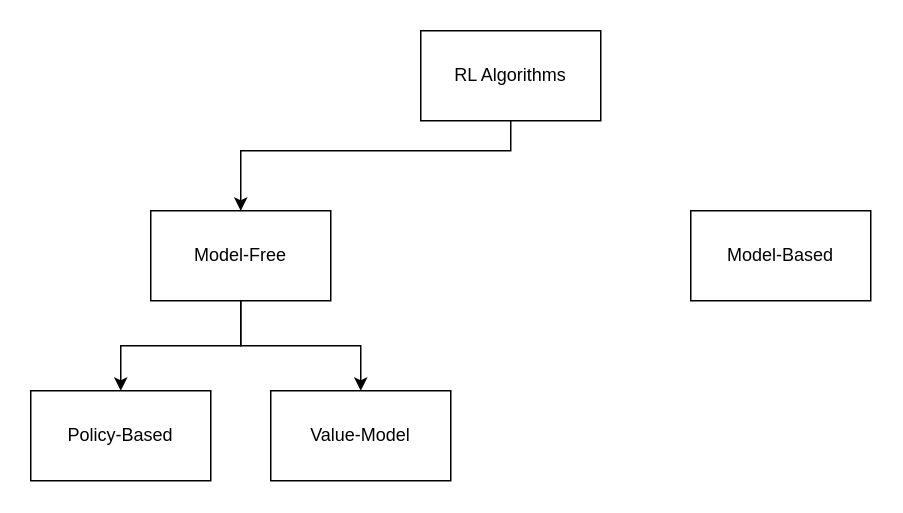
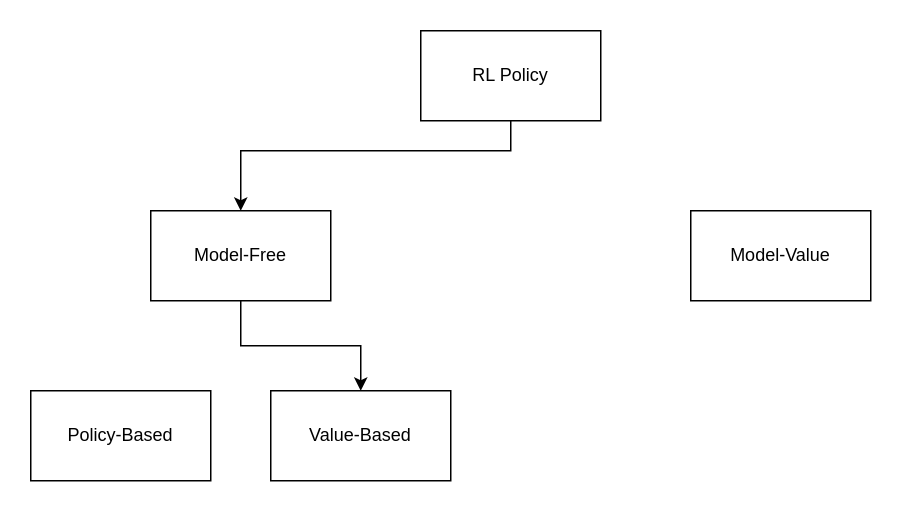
node "RL Algorithms": label "RL Algorithms" -> "RL Policy"
node "Model-Based": label "Model-Based" -> "Model-Value"
edge "Model-Free" -> "Policy-Based": removed
node "Value-Model": label "Value-Model" -> "Value-Based"
